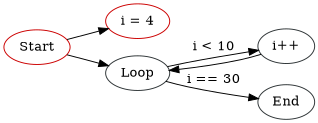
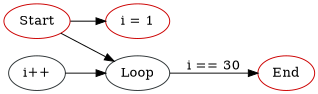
node "i = 4": label "i = 4" -> "i = 1"
edge "Loop" -> "i++": removed, label "i < 10"
node "End": color #2e3436 -> #cc0000
